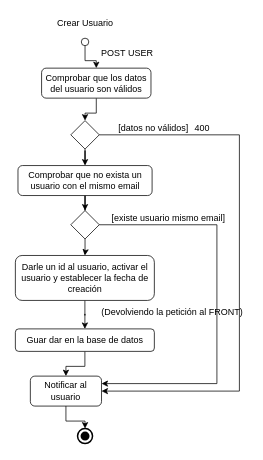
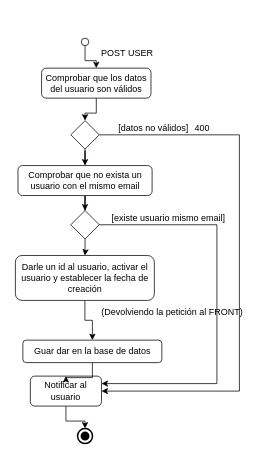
node "Crear Usuario": removed
node "Guar dar en la base de datos": moved (85, 340) -> (92, 351)
